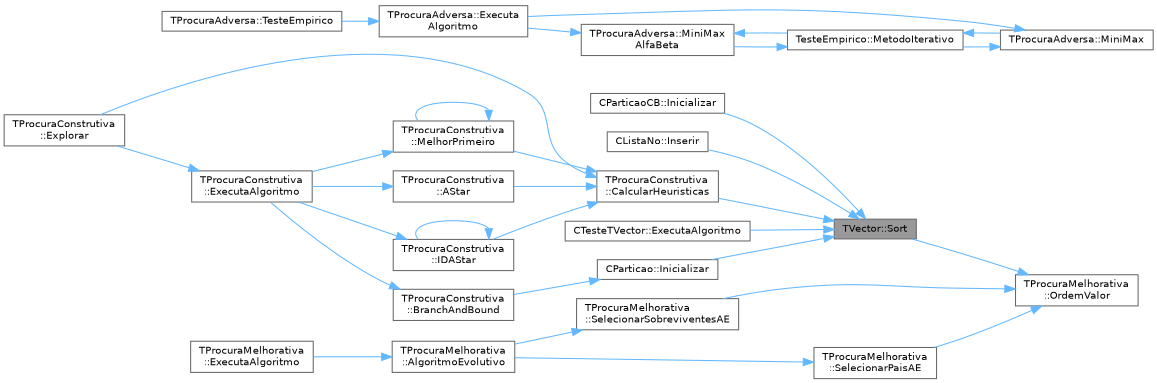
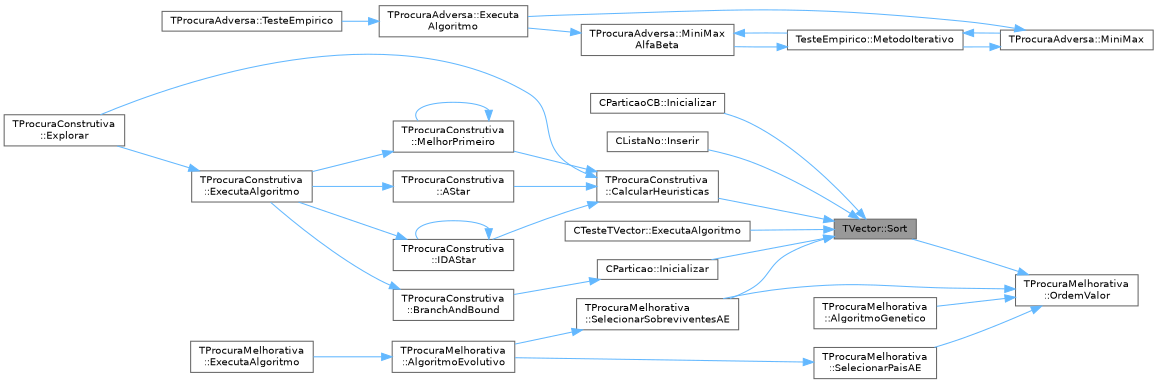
edge "TProcuraMelhorativa ::SelecionarSobreviventesAE" -> "TVector::Sort": added
node "TProcuraMelhorativa ::AlgoritmoGenetico": added
